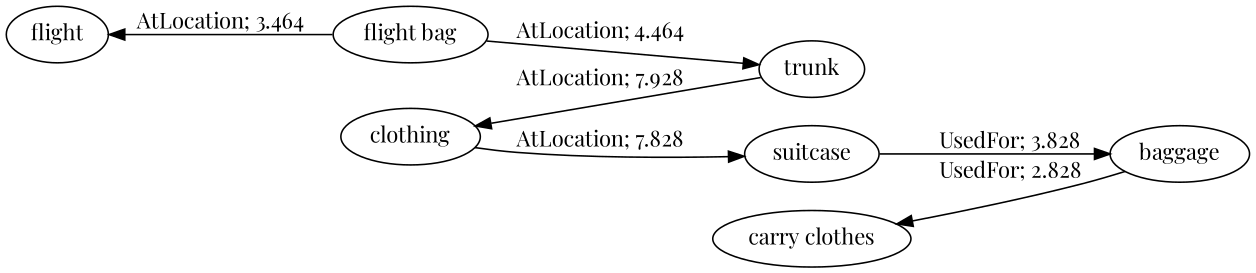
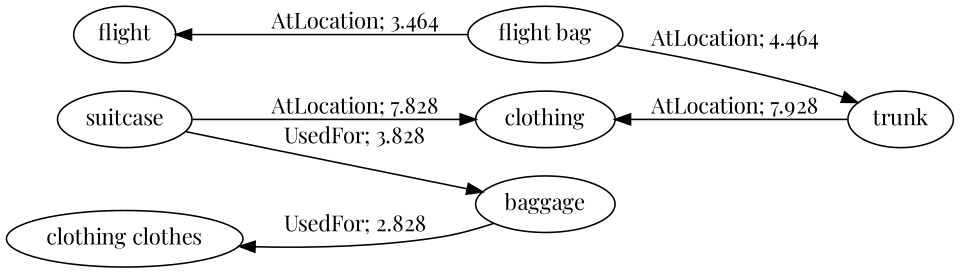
edge "clothing" -> "suitcase": reversed
node "carry clothes": label "carry clothes" -> "clothing clothes"
